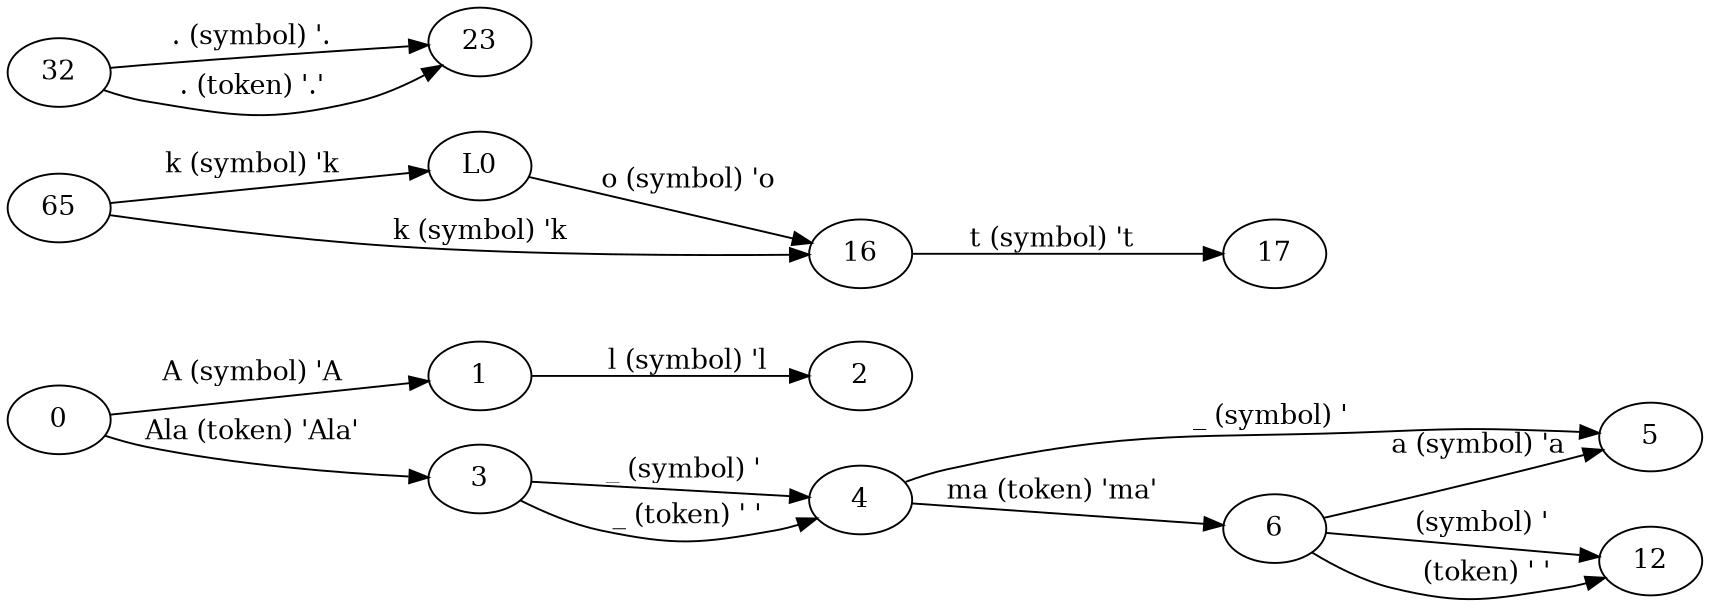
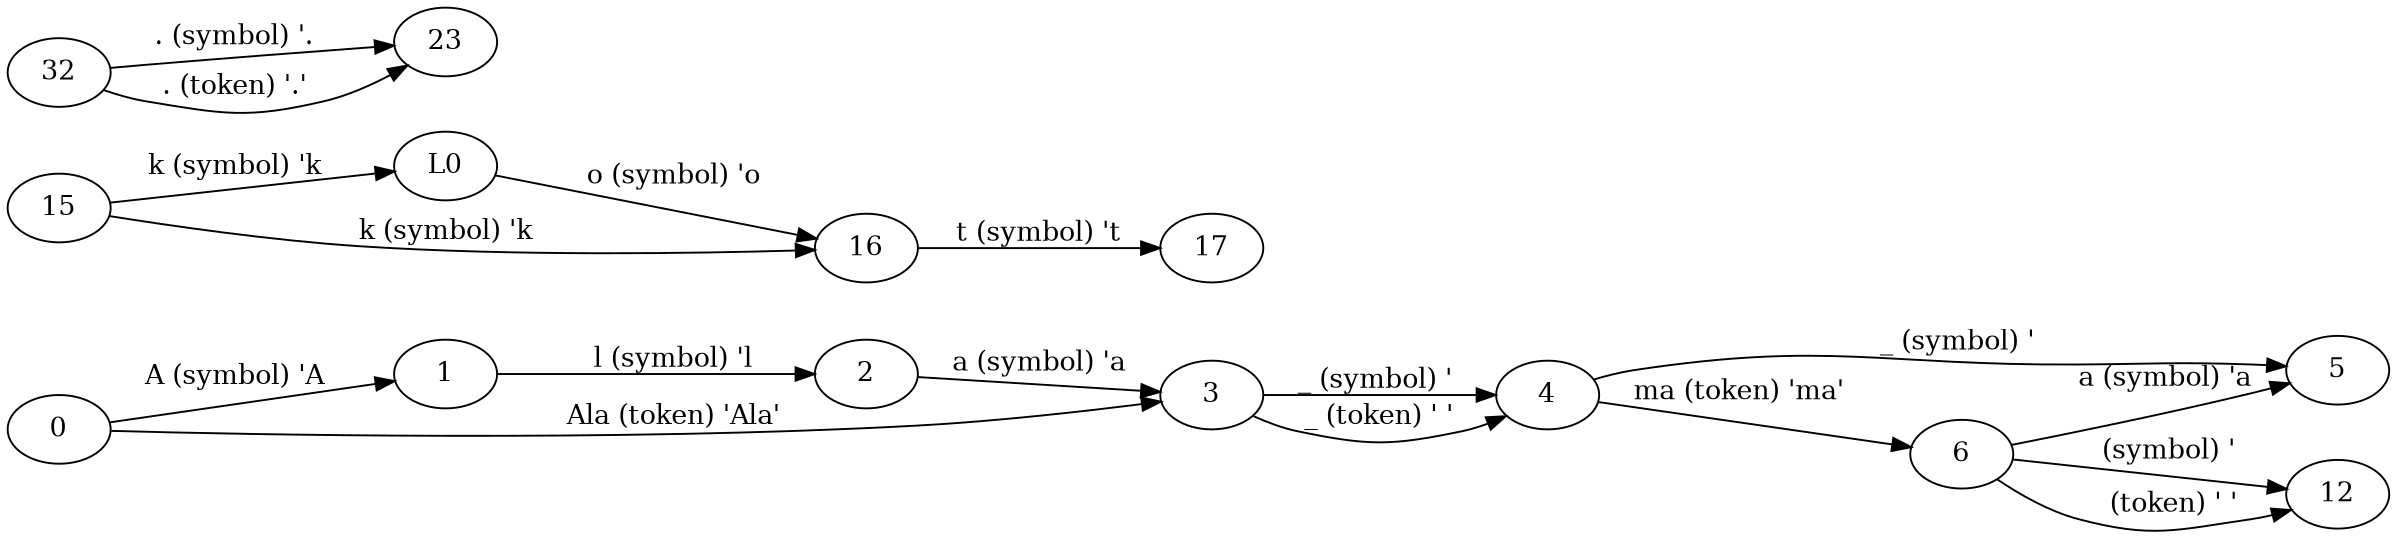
node "65": label "65" -> "15"
edge "2" -> "3": added, label "a (symbol) 'a"
